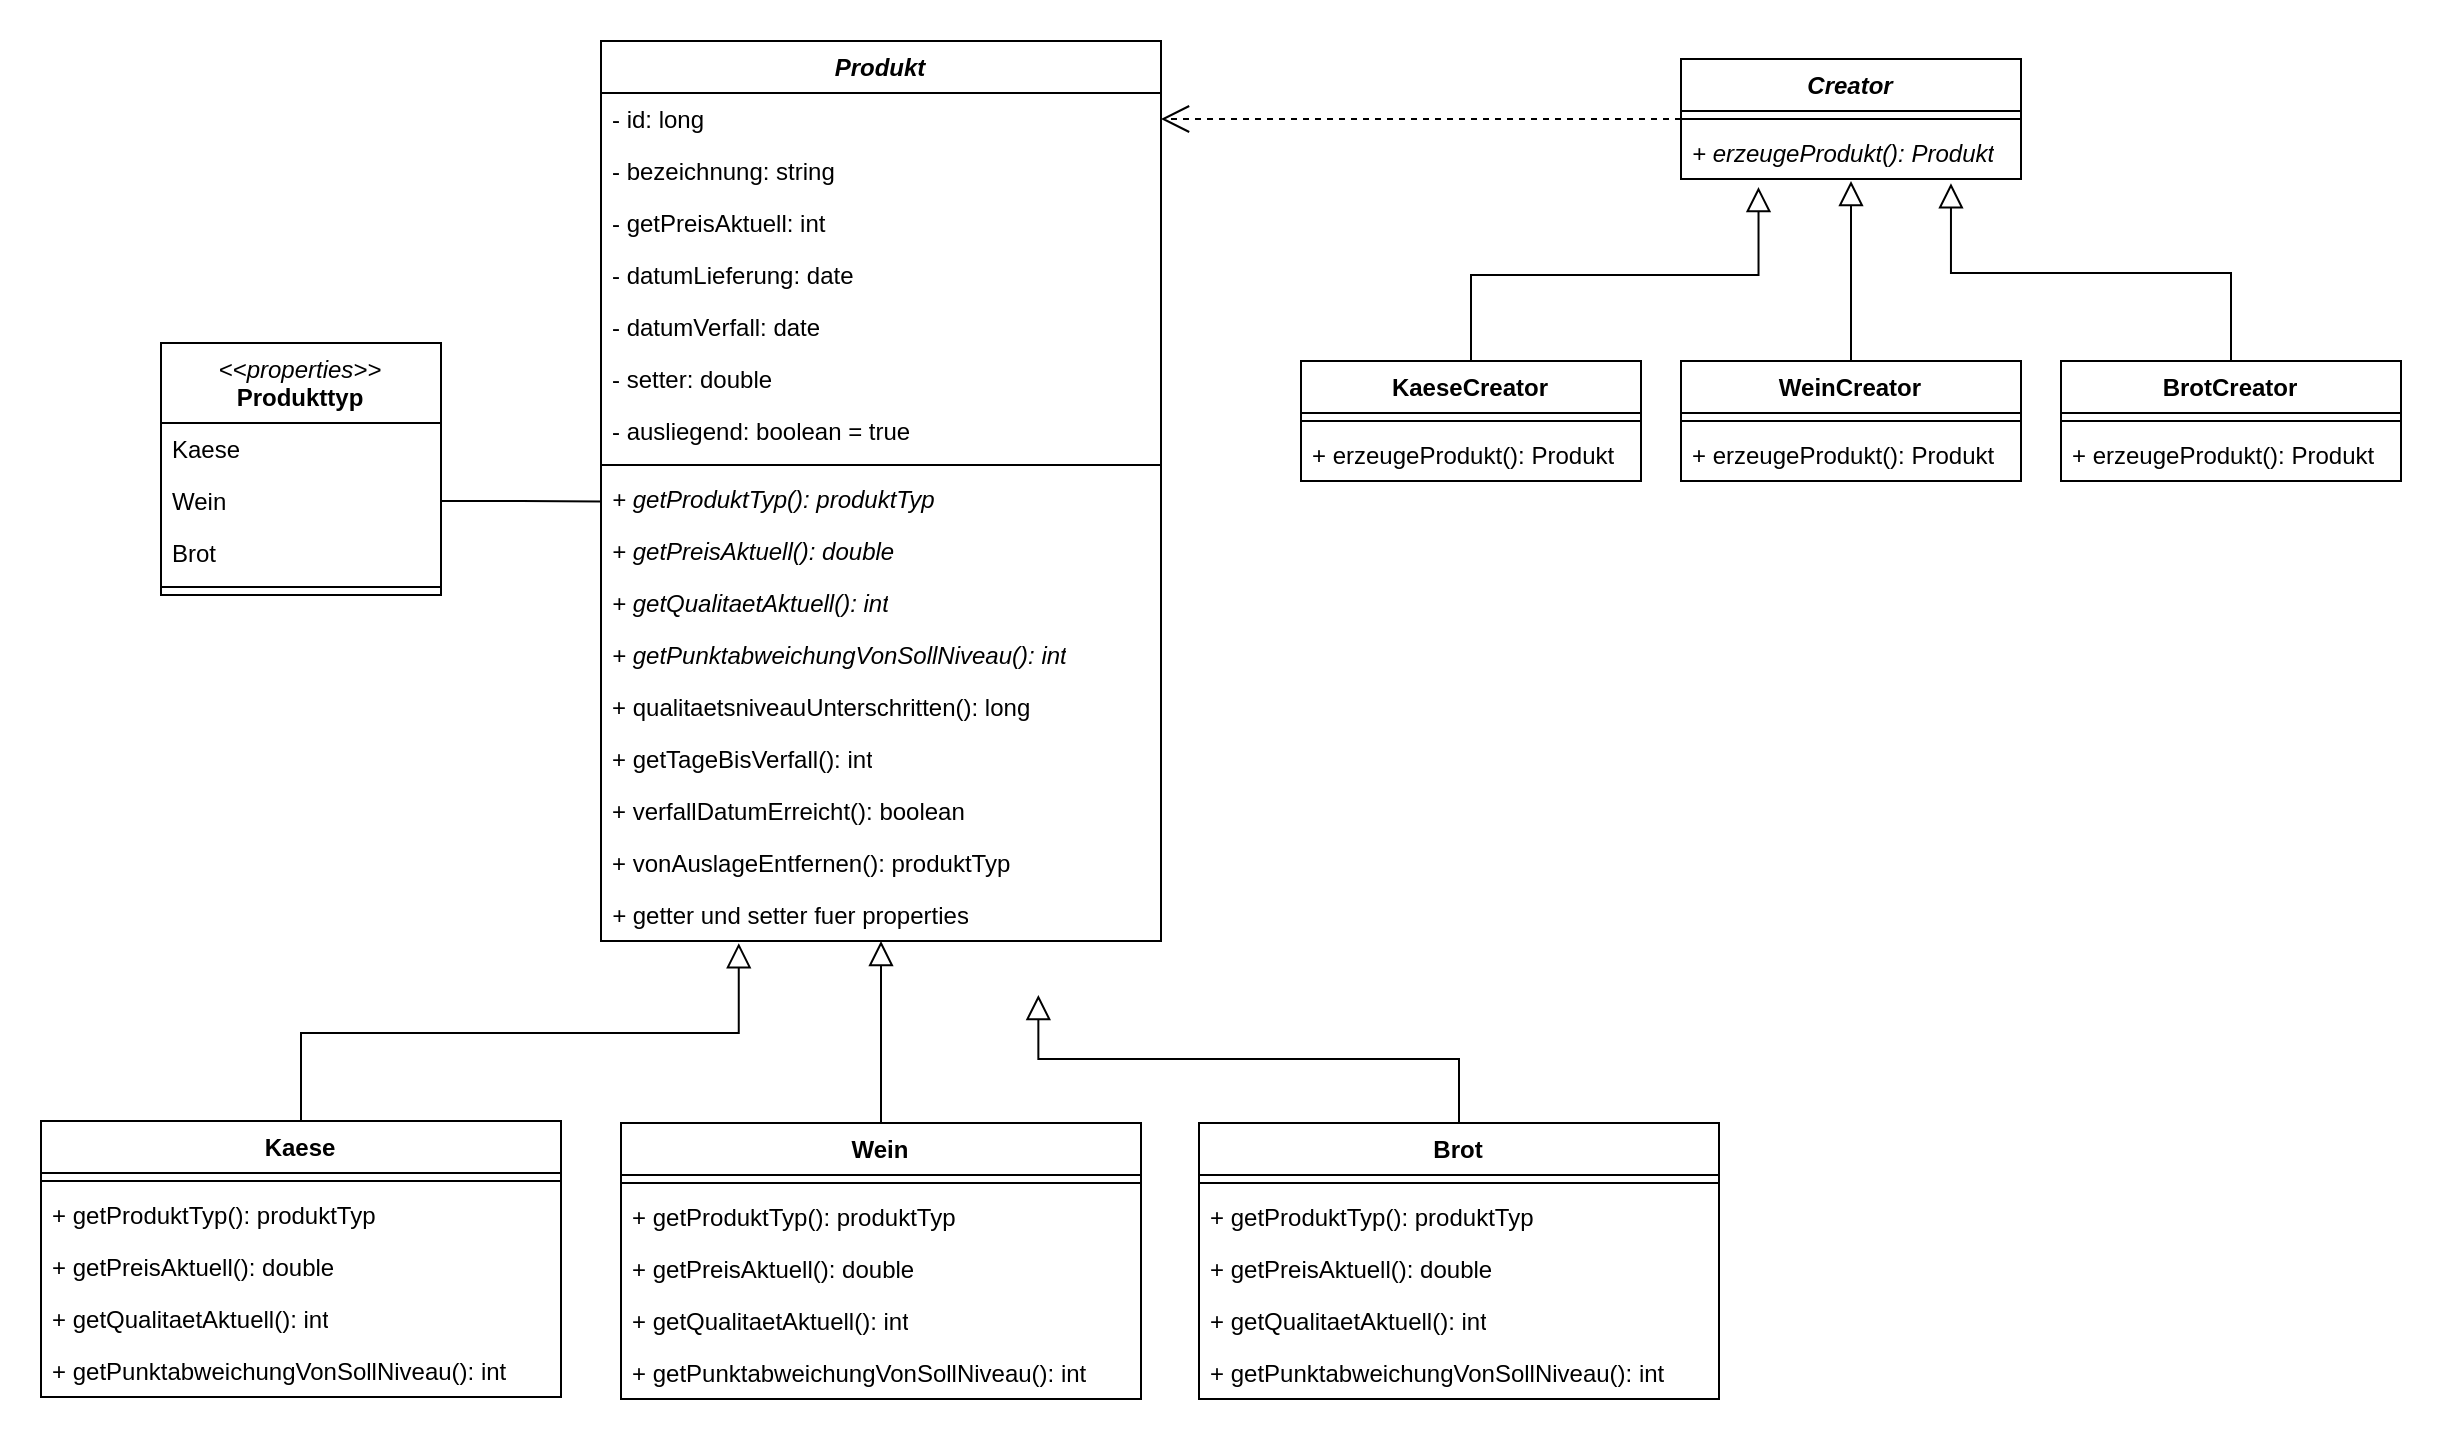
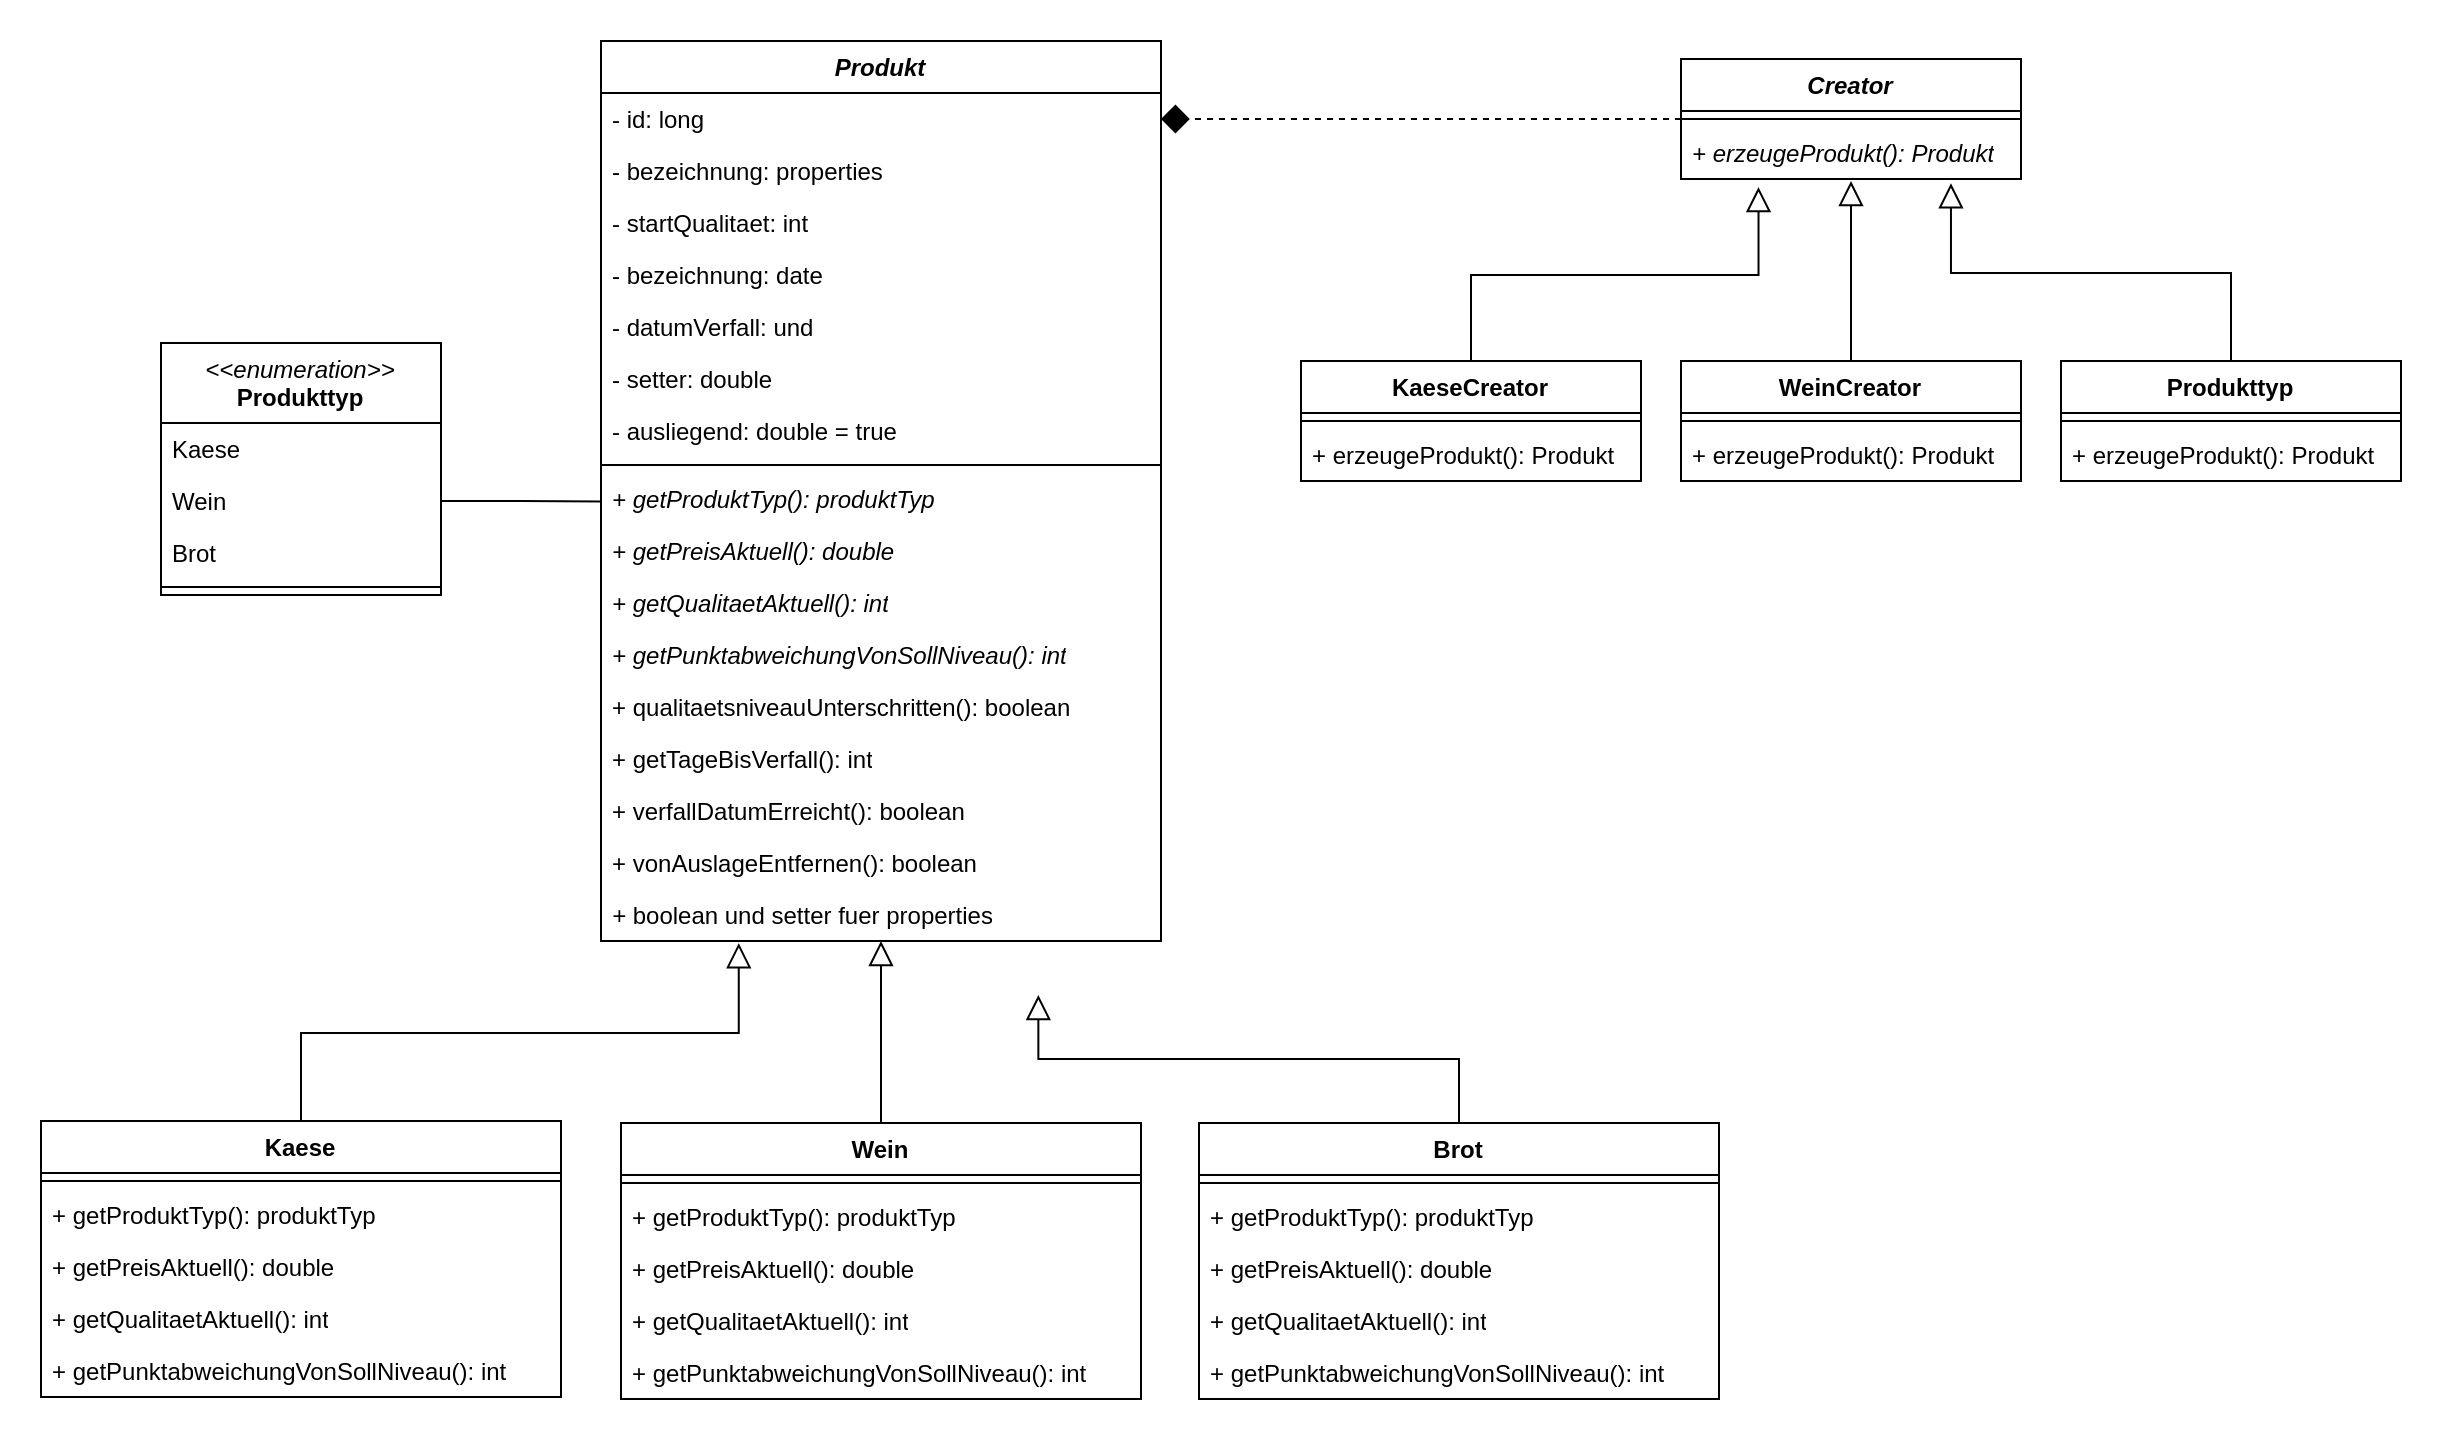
edge "Creator" -> "- id: long": arrowhead open -> diamond
node "- bezeichnung: string": label "- bezeichnung: string" -> "- bezeichnung: properties"
node "- getPreisAktuell: int": label "- getPreisAktuell: int" -> "- startQualitaet: int"
node "- datumLieferung: date": label "- datumLieferung: date" -> "- bezeichnung: date"
node "- datumVerfall: date": label "- datumVerfall: date" -> "- datumVerfall: und"
node "<<properties>>Produkttyp": label "<<properties>>Produkttyp" -> "<<enumeration>>Produkttyp"
node "BrotCreator": label "BrotCreator" -> "Produkttyp"
node "- ausliegend: boolean = true": label "- ausliegend: boolean = true" -> "- ausliegend: double = true"
node "+ qualitaetsniveauUnterschritten(): long": label "+ qualitaetsniveauUnterschritten(): long" -> "+ qualitaetsniveauUnterschritten(): boolean"
node "+ vonAuslageEntfernen(): produktTyp": label "+ vonAuslageEntfernen(): produktTyp" -> "+ vonAuslageEntfernen(): boolean"
node "+ getter und setter fuer properties": label "+ getter und setter fuer properties" -> "+ boolean und setter fuer properties"
